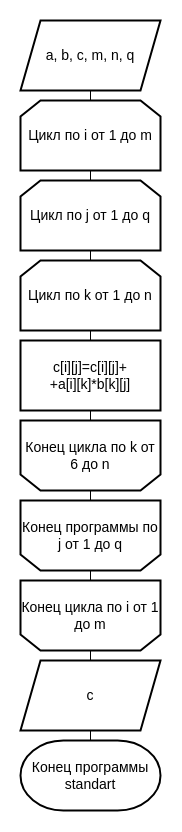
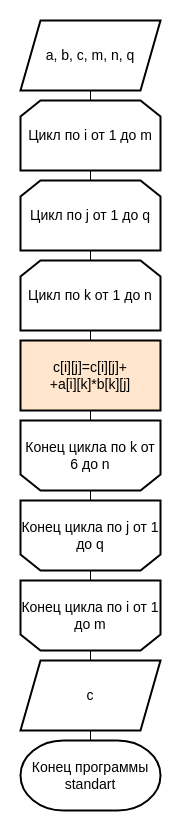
node "c[i][j]=c[i][j]+ +a[i][k]*b[k][j]": fillcolor #ffffff -> #ffe6cc
node "Конец программы по j от 1 до q": label "Конец программы по j от 1 до q" -> "Конец цикла по j от 1 до q"
